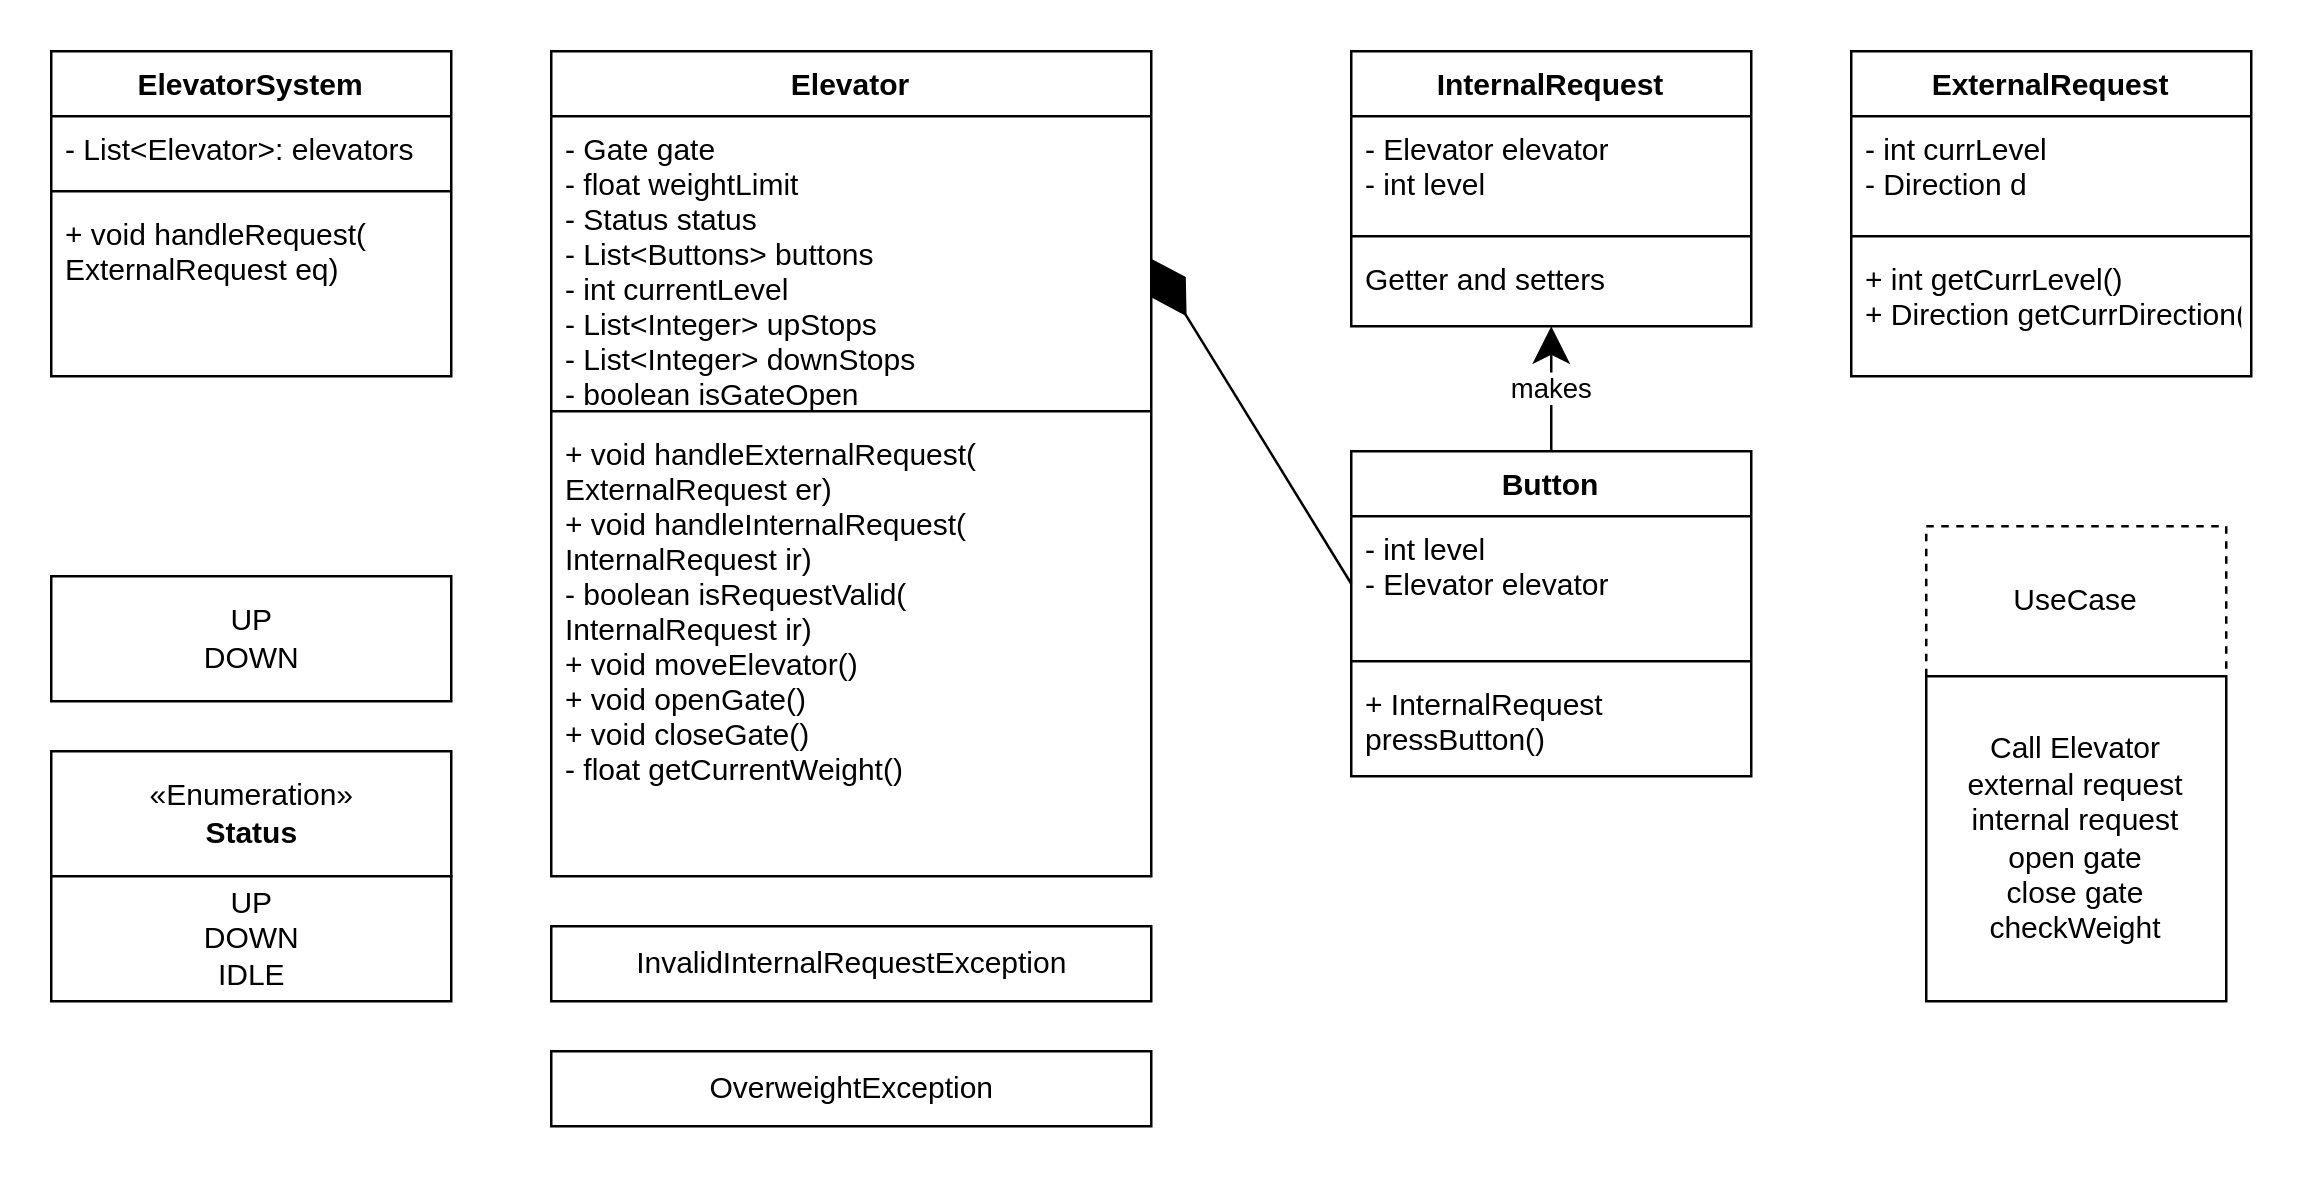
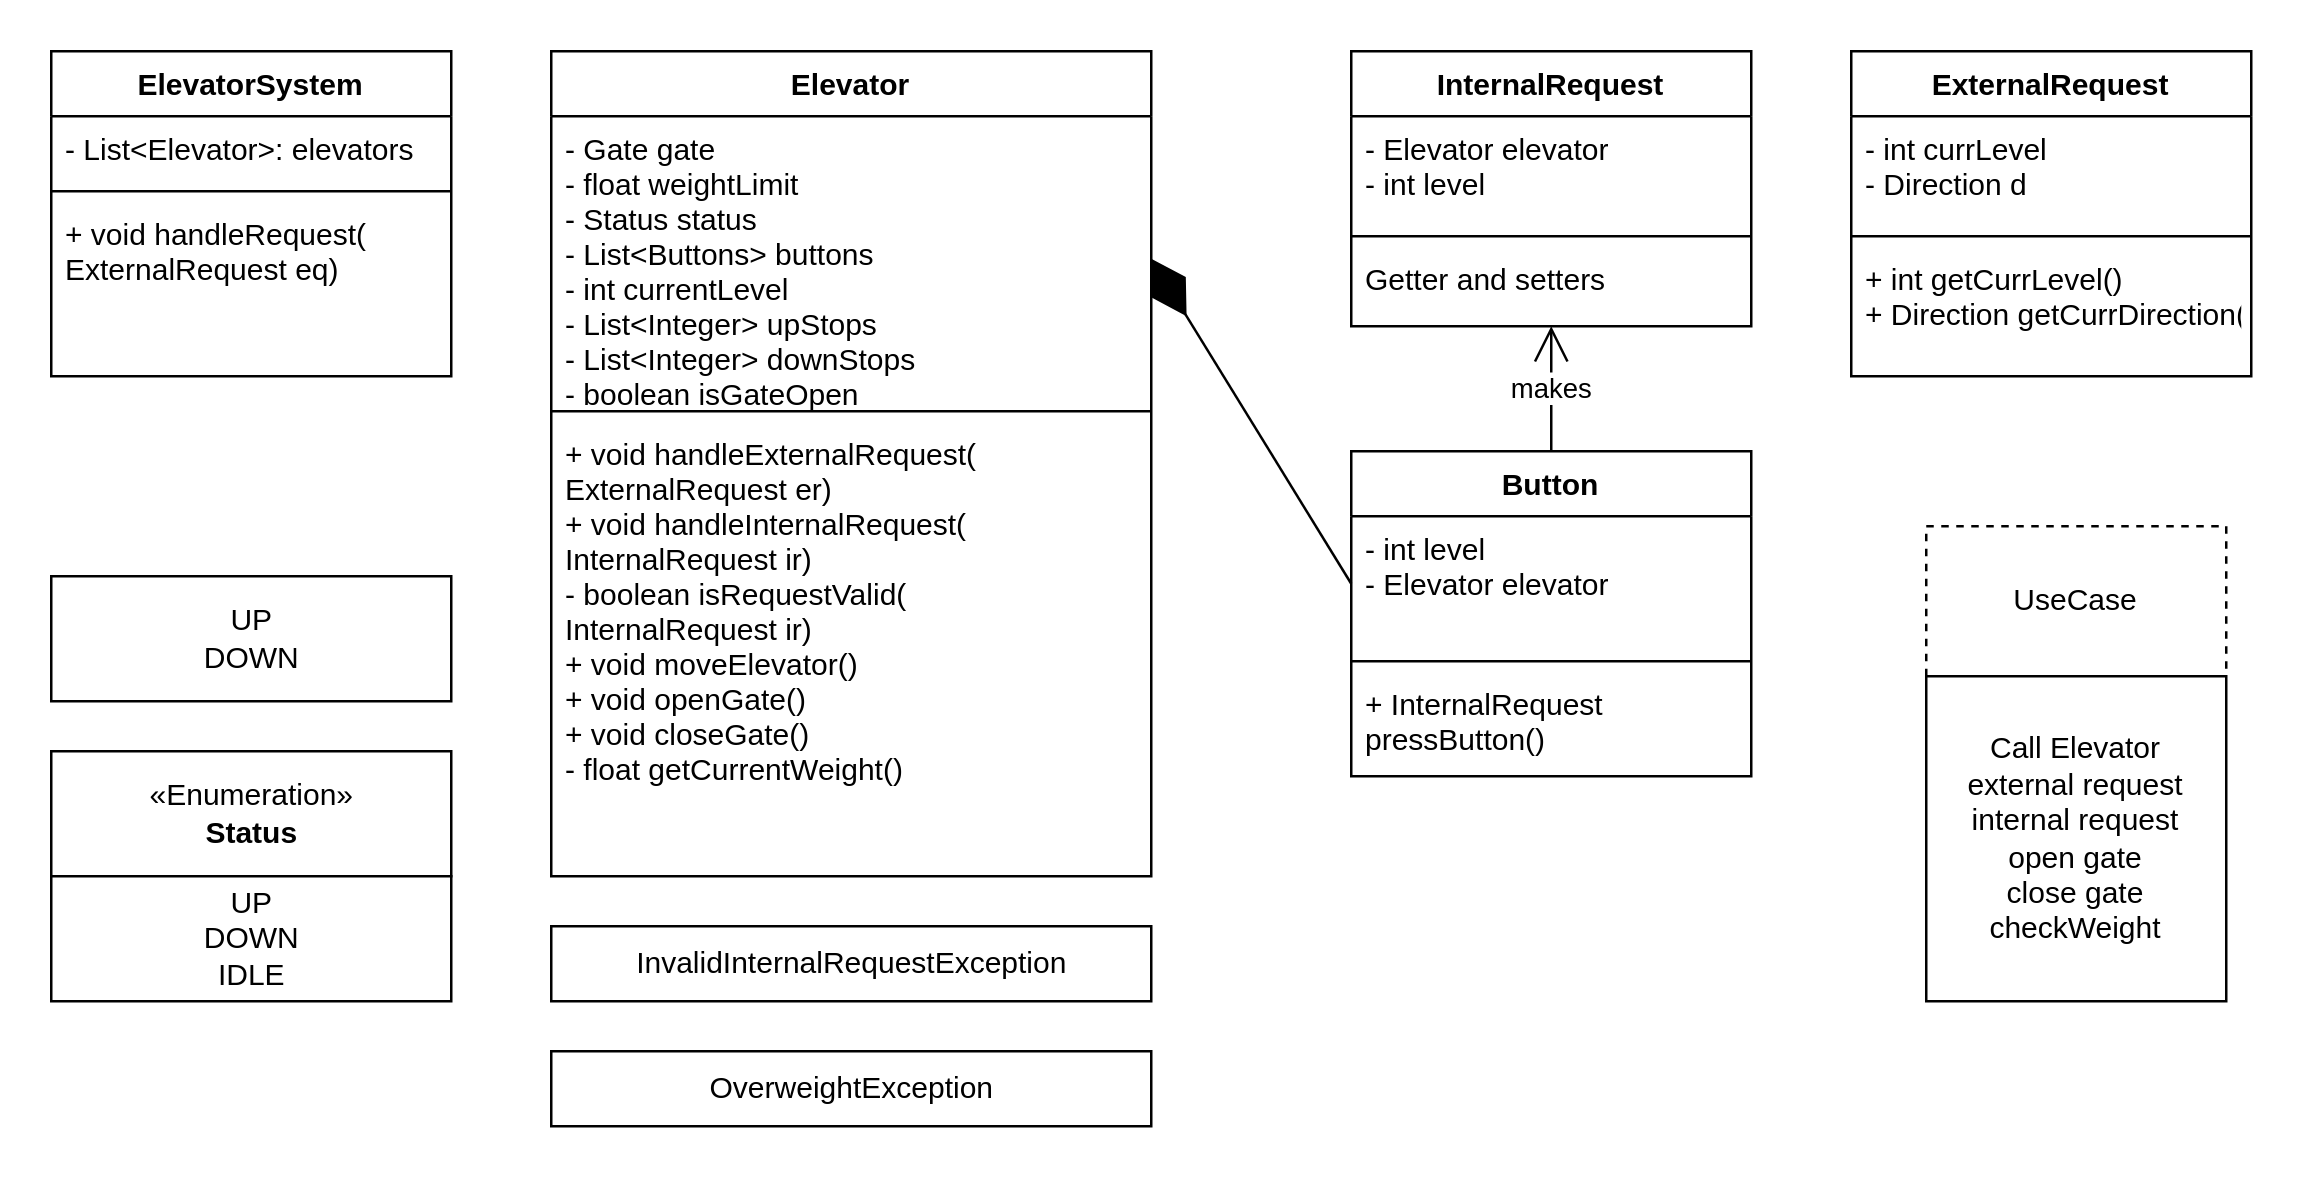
edge "Button" -> "Getter and setters": arrowhead classic -> open
